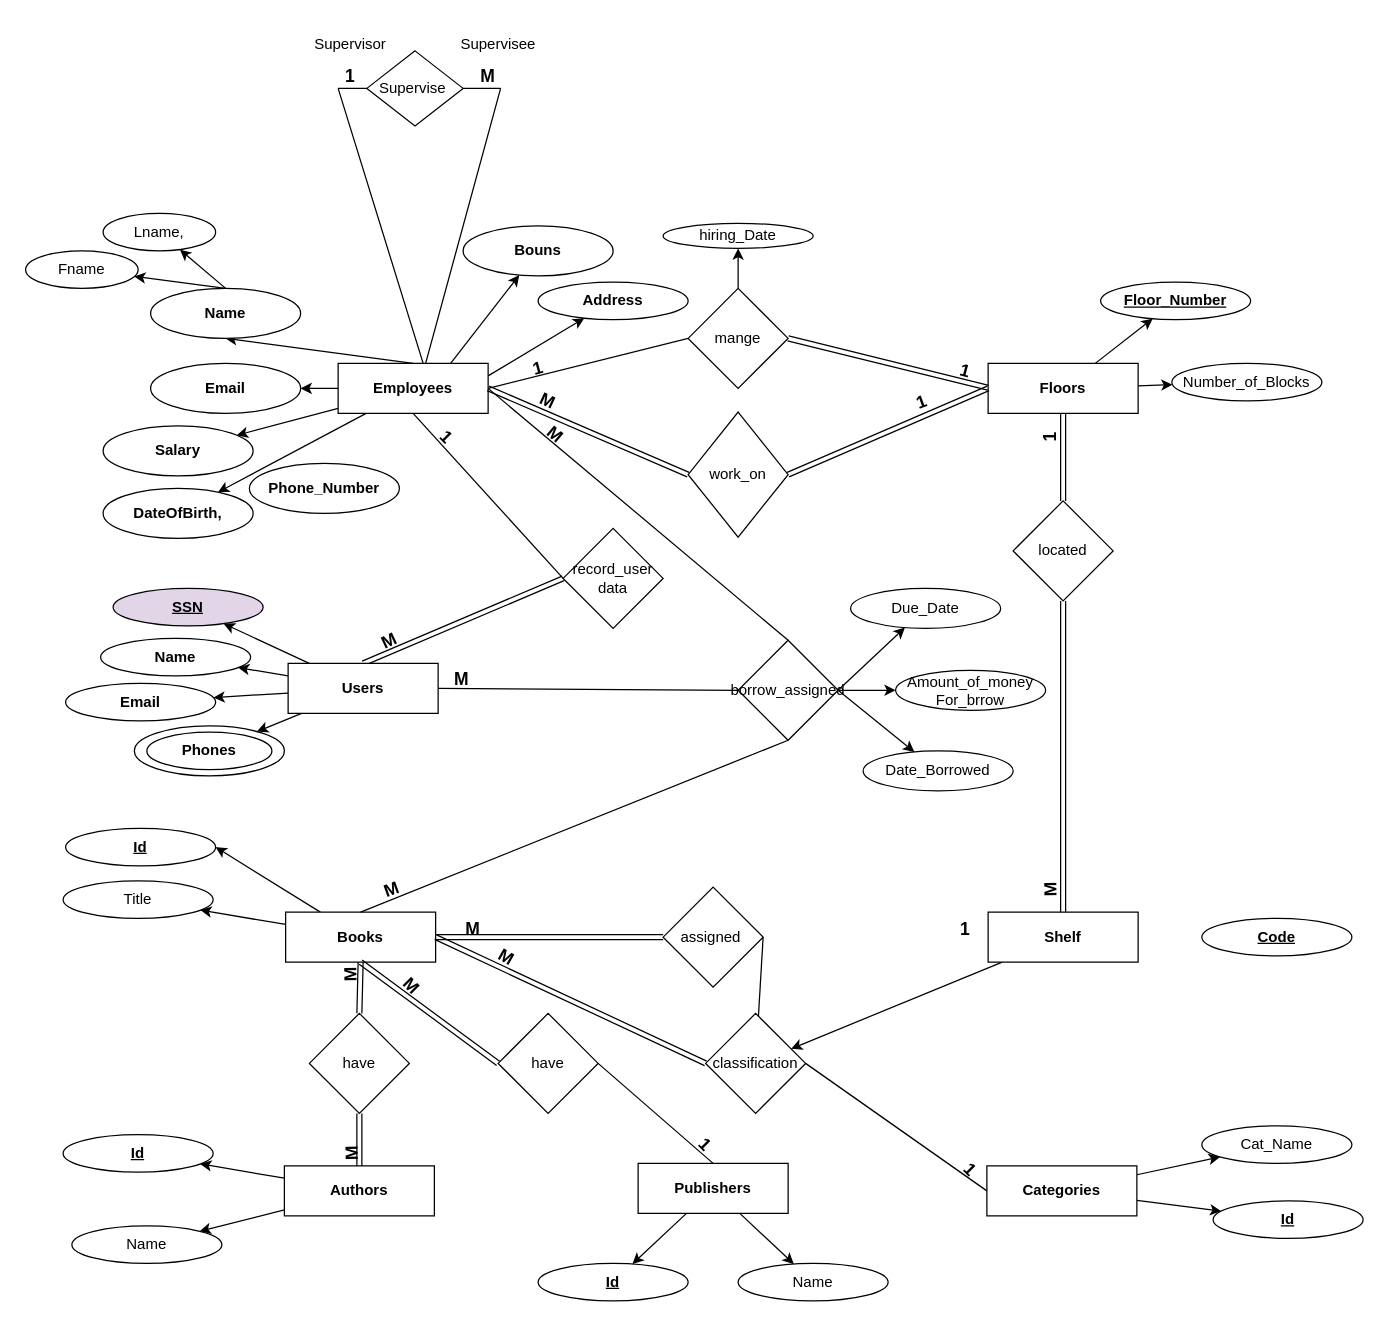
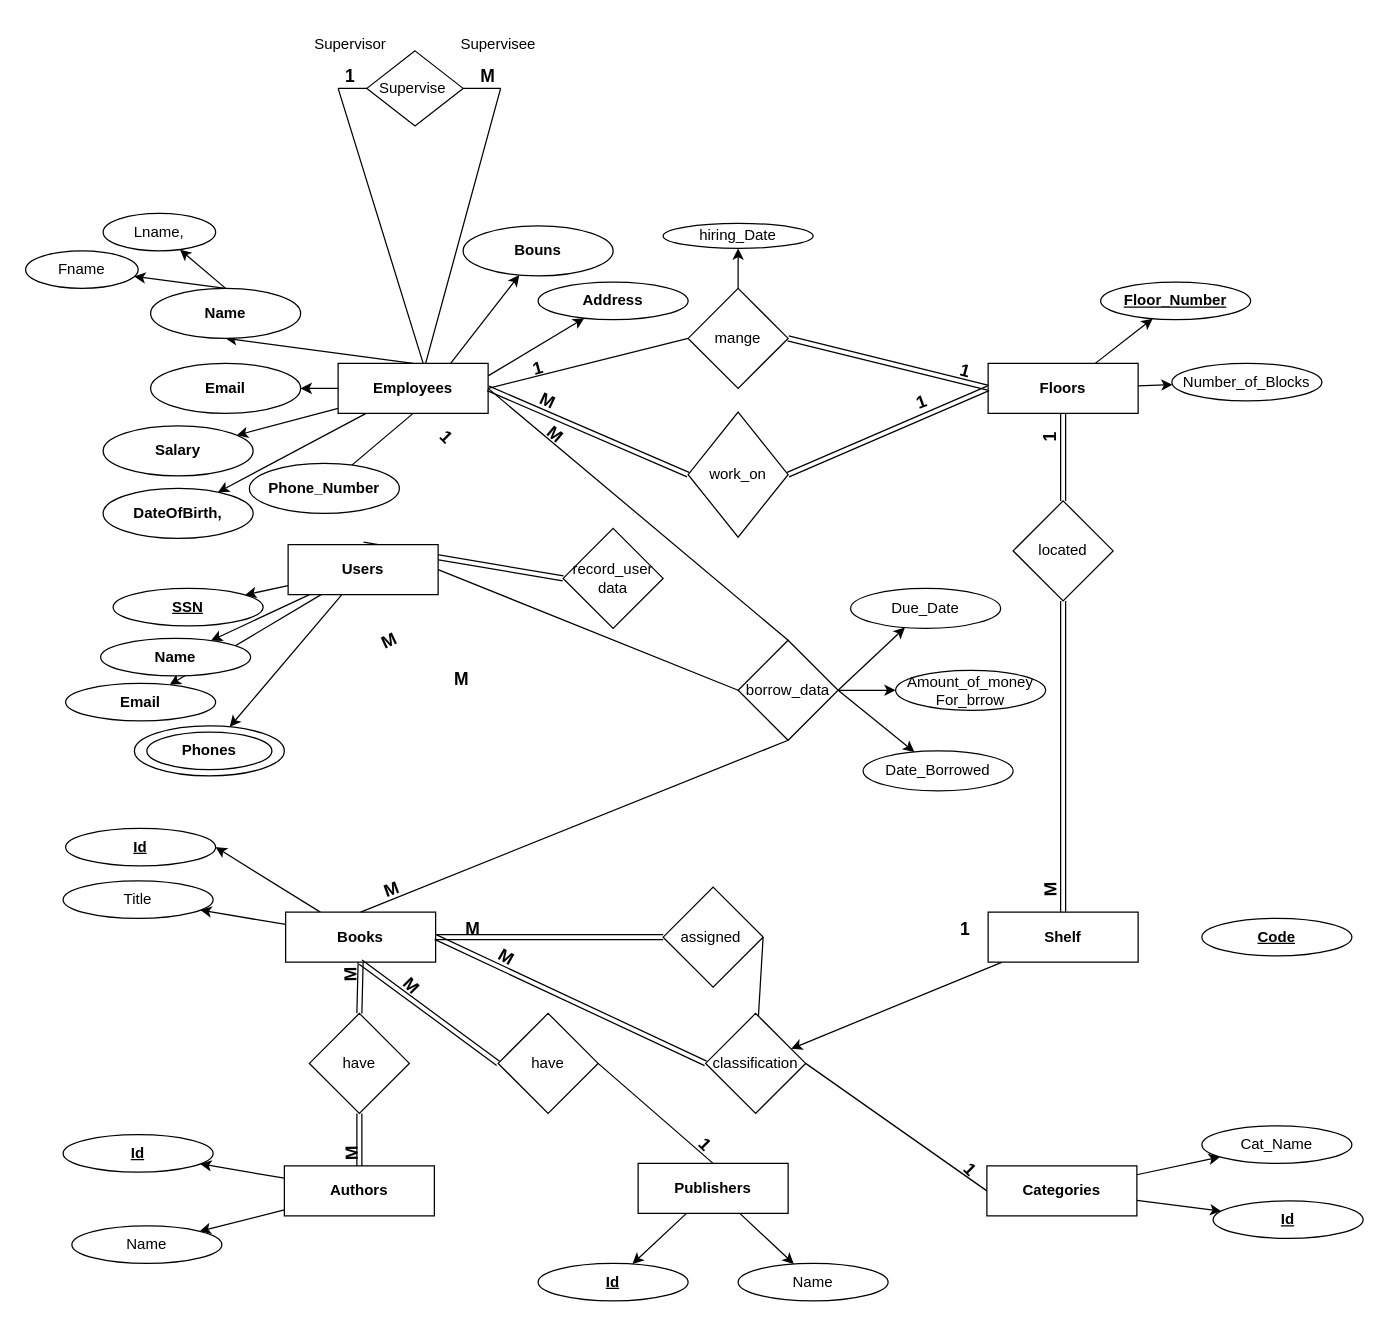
edge "Employees" -- "record_user data": now "Employees" -- "Phone_Number"
node "SSN": fillcolor #e1d5e7 -> #ffffff
node "Users": moved (363, 688) -> (363, 569)
node "borrow_assigned": label "borrow_assigned" -> "borrow_data"
